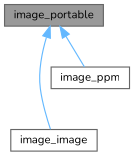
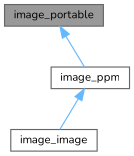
edge "image_image" -> "image_portable": now "image_image" -> "image_ppm"
